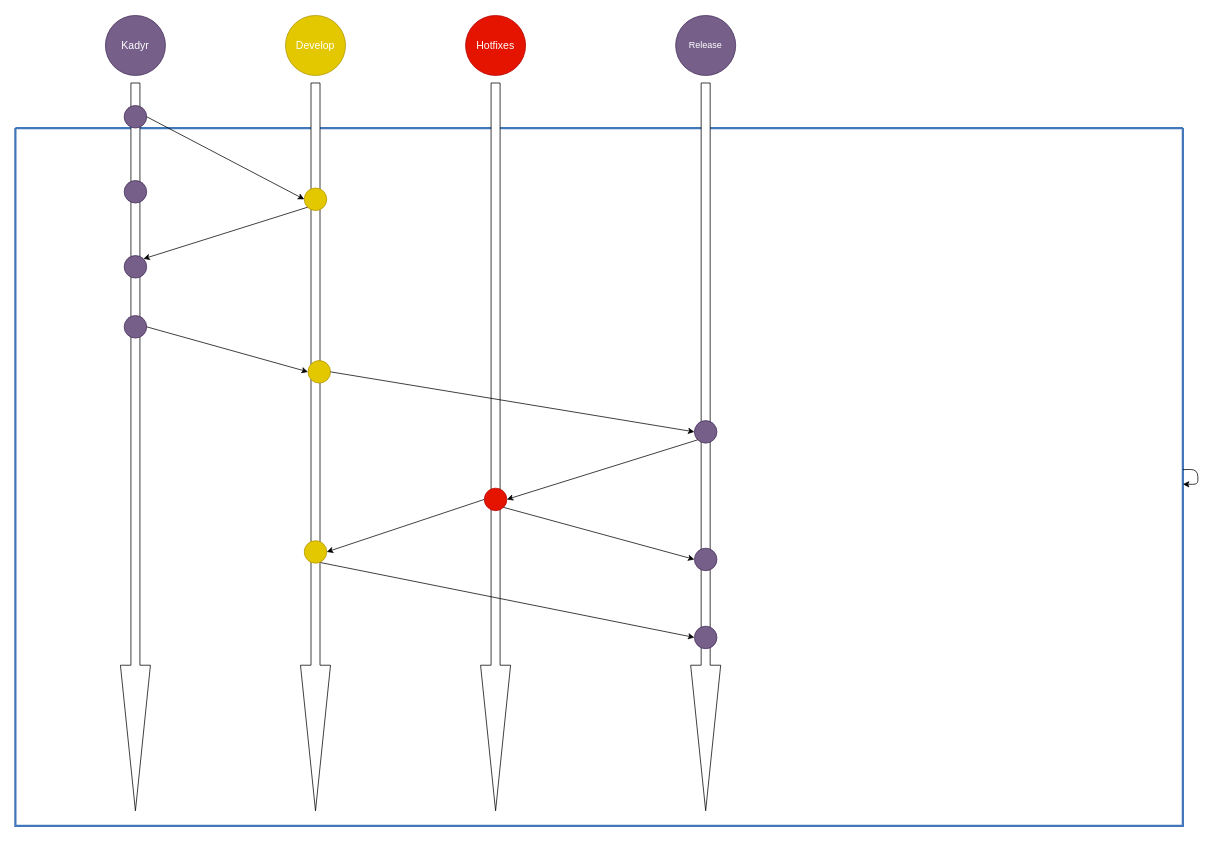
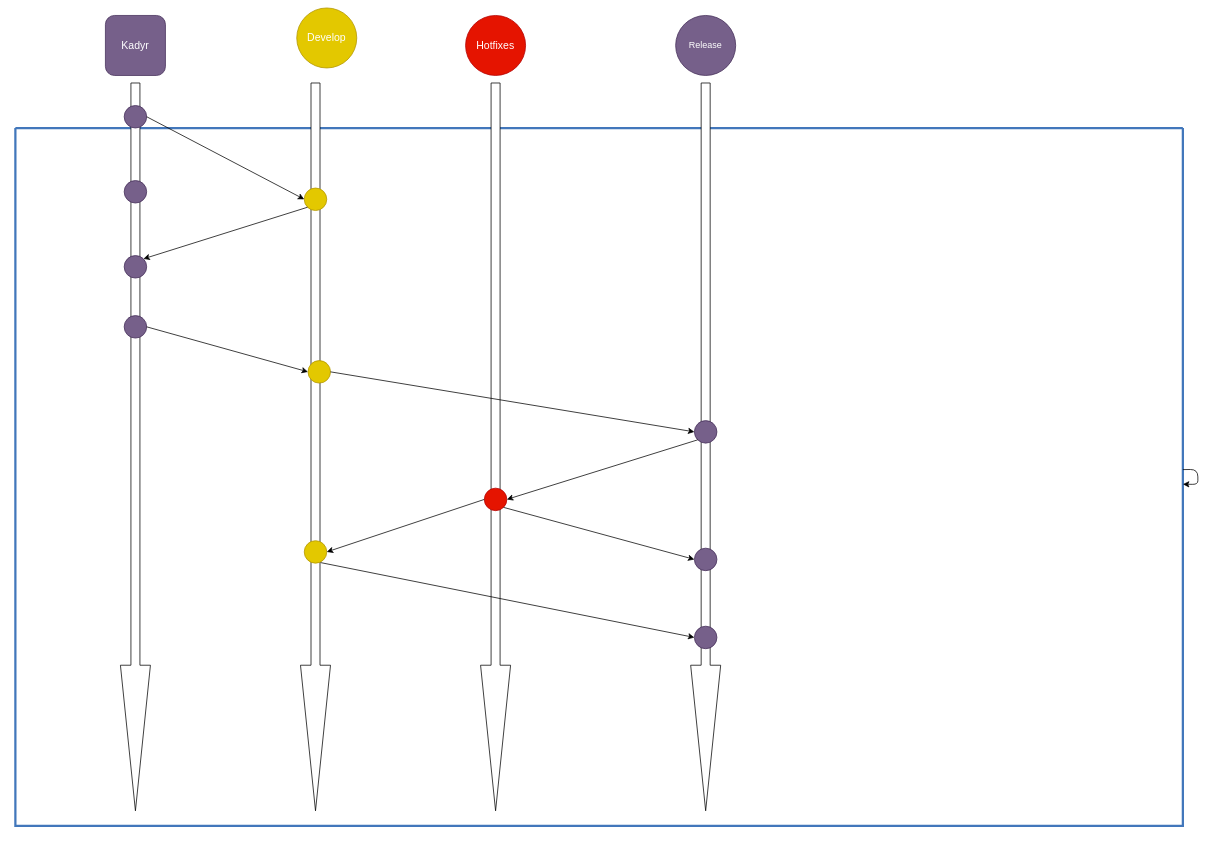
node "Kadyr": shape ellipse -> rounded rectangle
node "Develop": moved (315, 45) -> (327, 38)
